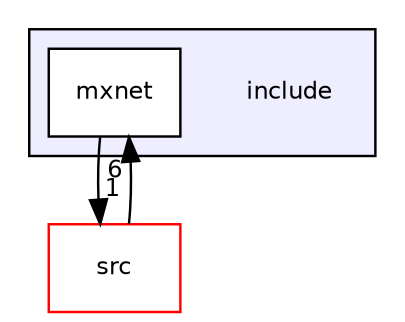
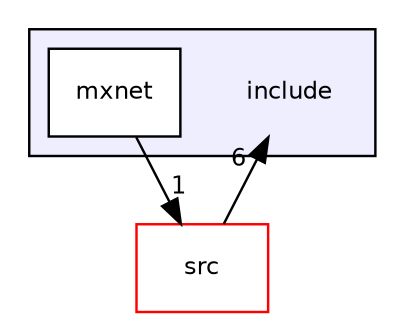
edge "src" -> "mxnet": now "src" -> "include"
